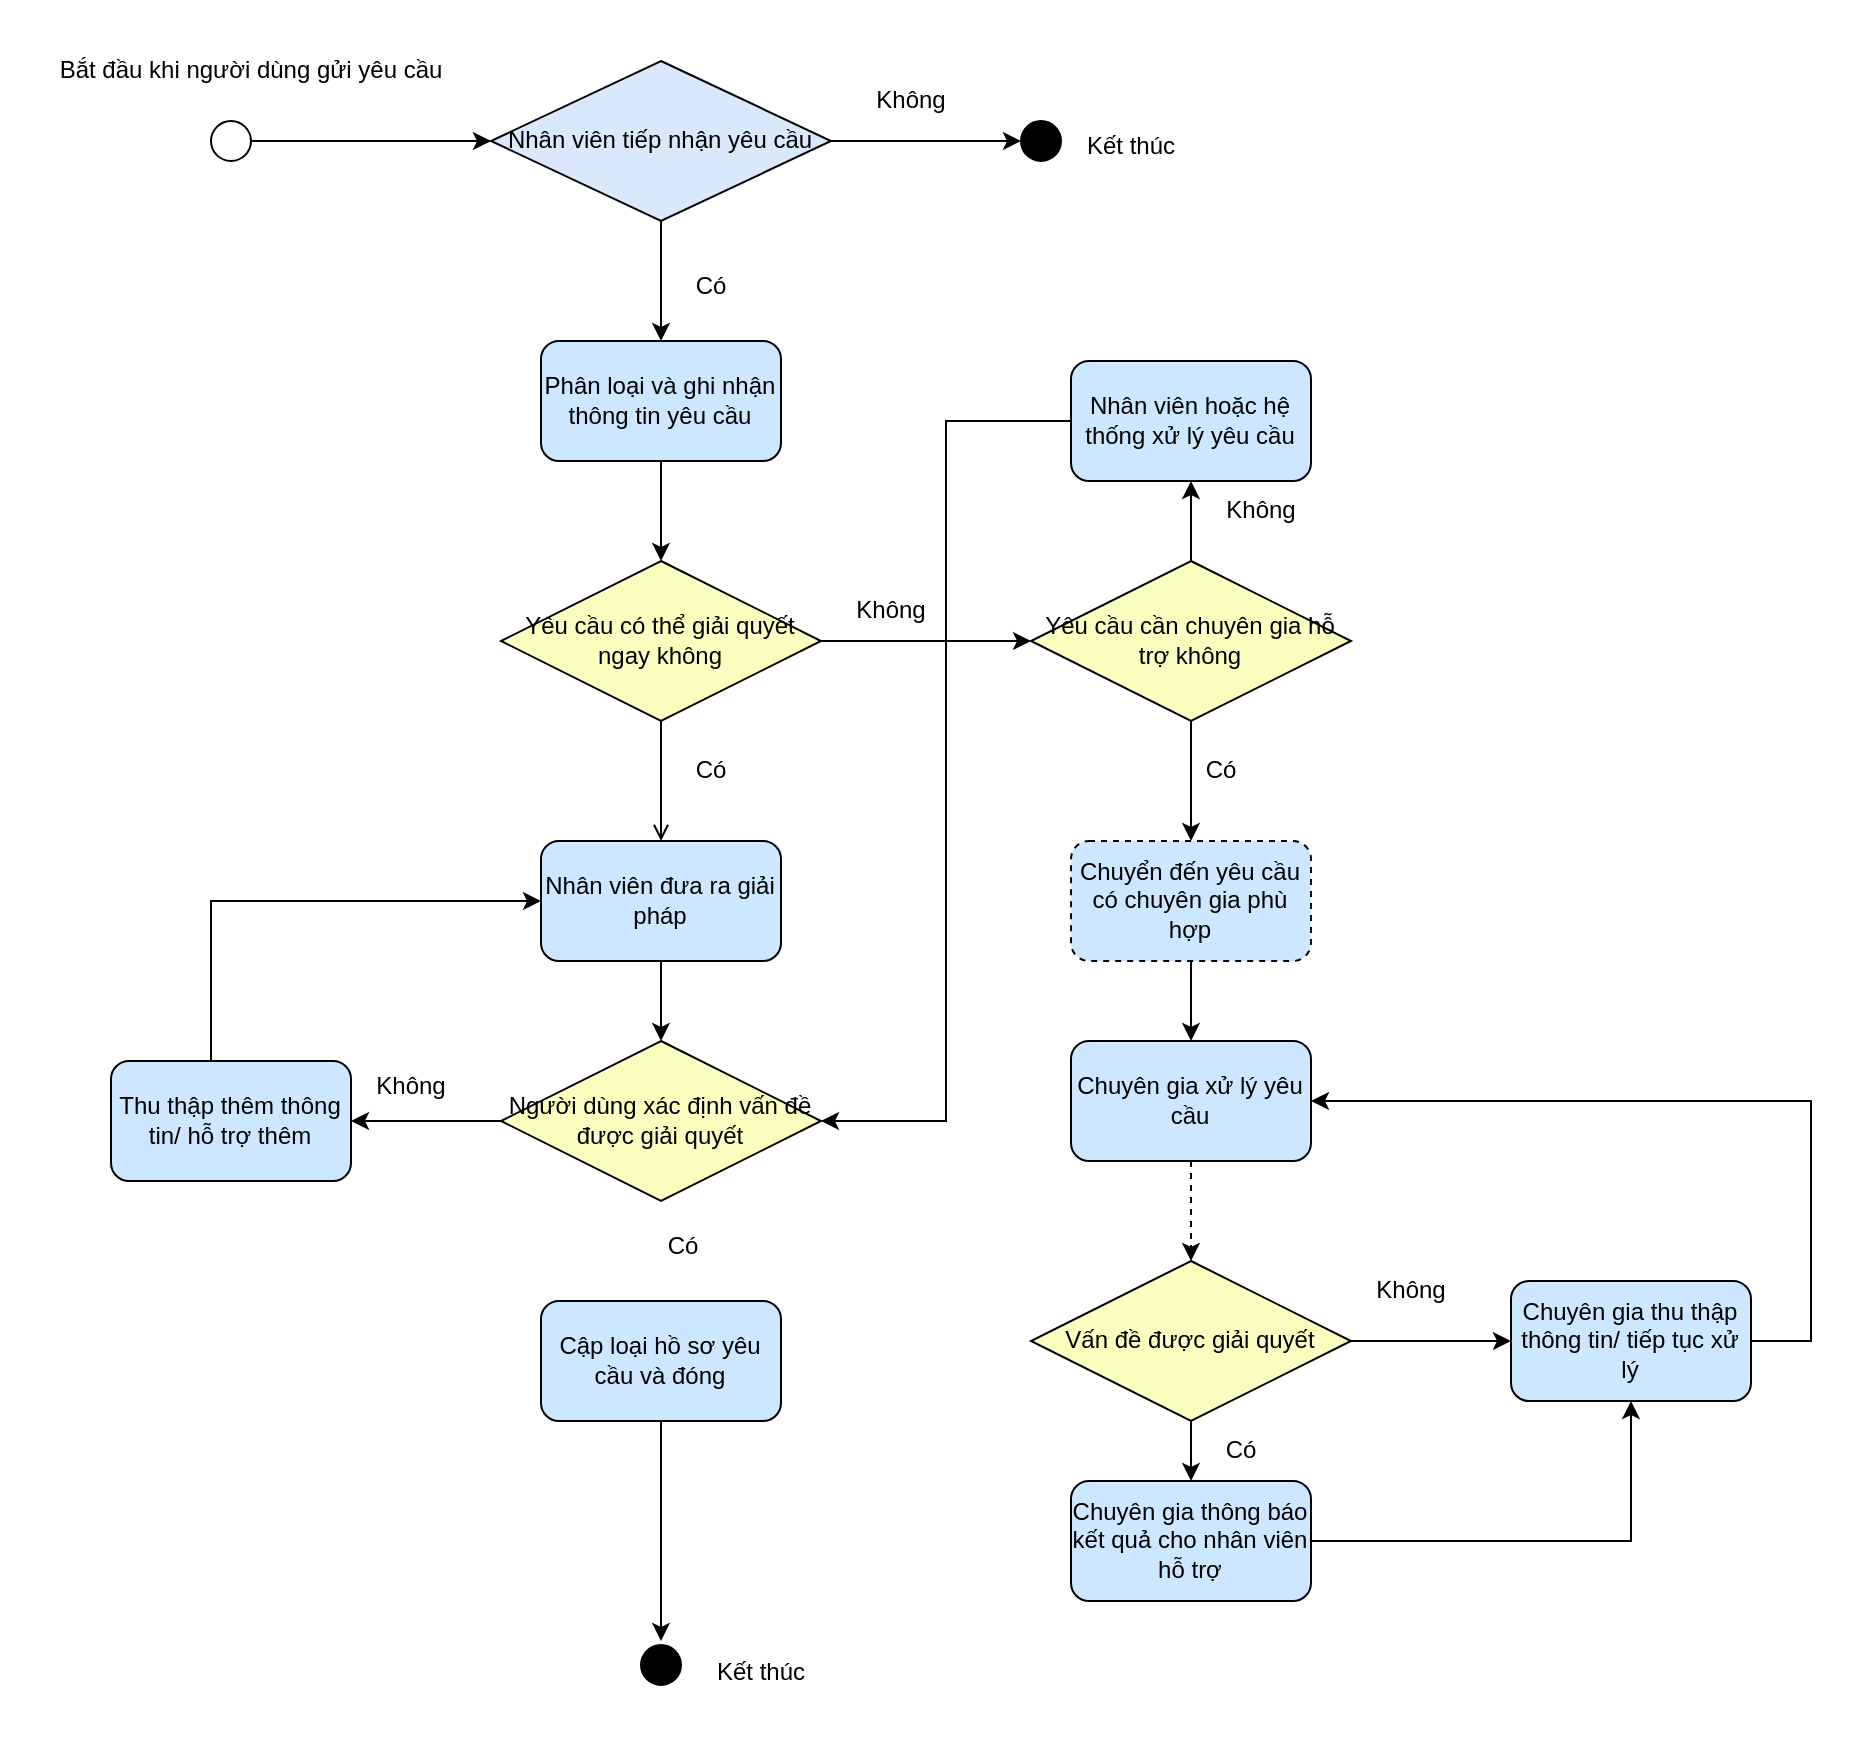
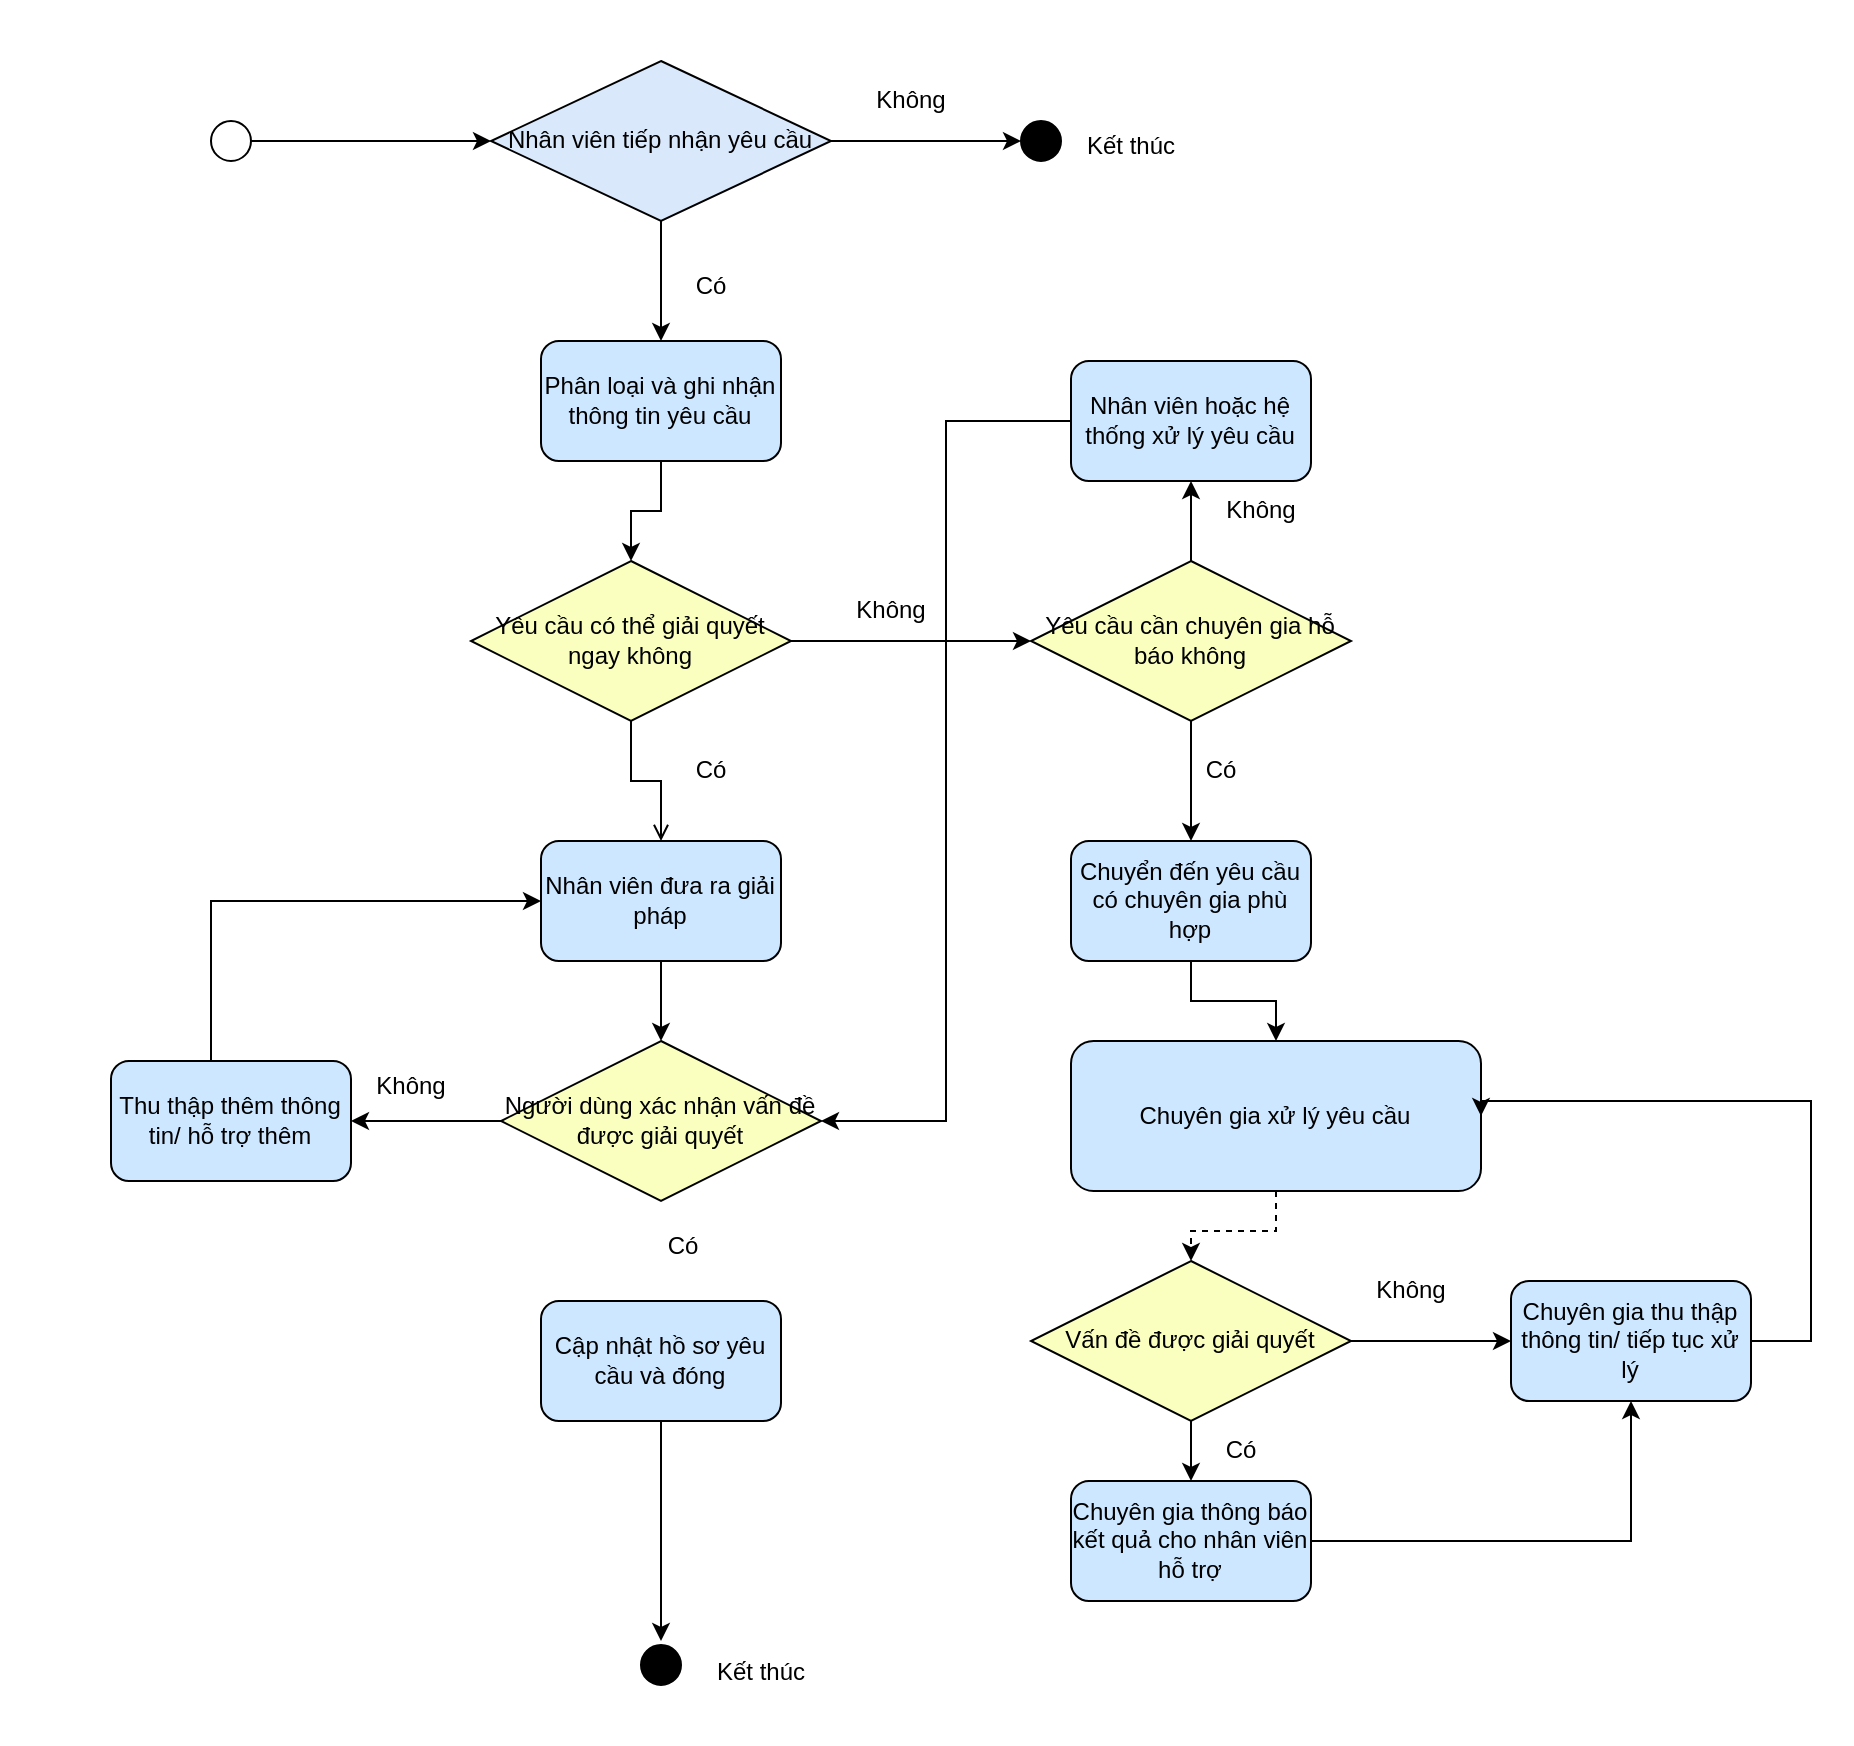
node "Bắt đầu khi người dùng gửi yêu cầu": removed
node "Yêu cầu có thể giải quyết ngay không": moved (661, 641) -> (631, 641)
node "Yêu cầu cần chuyên gia hỗ trợ không": label "Yêu cầu cần chuyên gia hỗ trợ không" -> "Yêu cầu cần chuyên gia hỗ báo không"
node "Chuyển đến yêu cầu có chuyên gia phù hợp": style dashed -> solid
node "Chuyên gia xử lý yêu cầu": size 240x120 -> 410x150
node "Người dùng xác định vấn đề được giải quyết": label "Người dùng xác định vấn đề được giải quyết" -> "Người dùng xác nhận vấn đề được giải quyết"
node "Cập loại hồ sơ yêu cầu và đóng": label "Cập loại hồ sơ yêu cầu và đóng" -> "Cập nhật hồ sơ yêu cầu và đóng"
